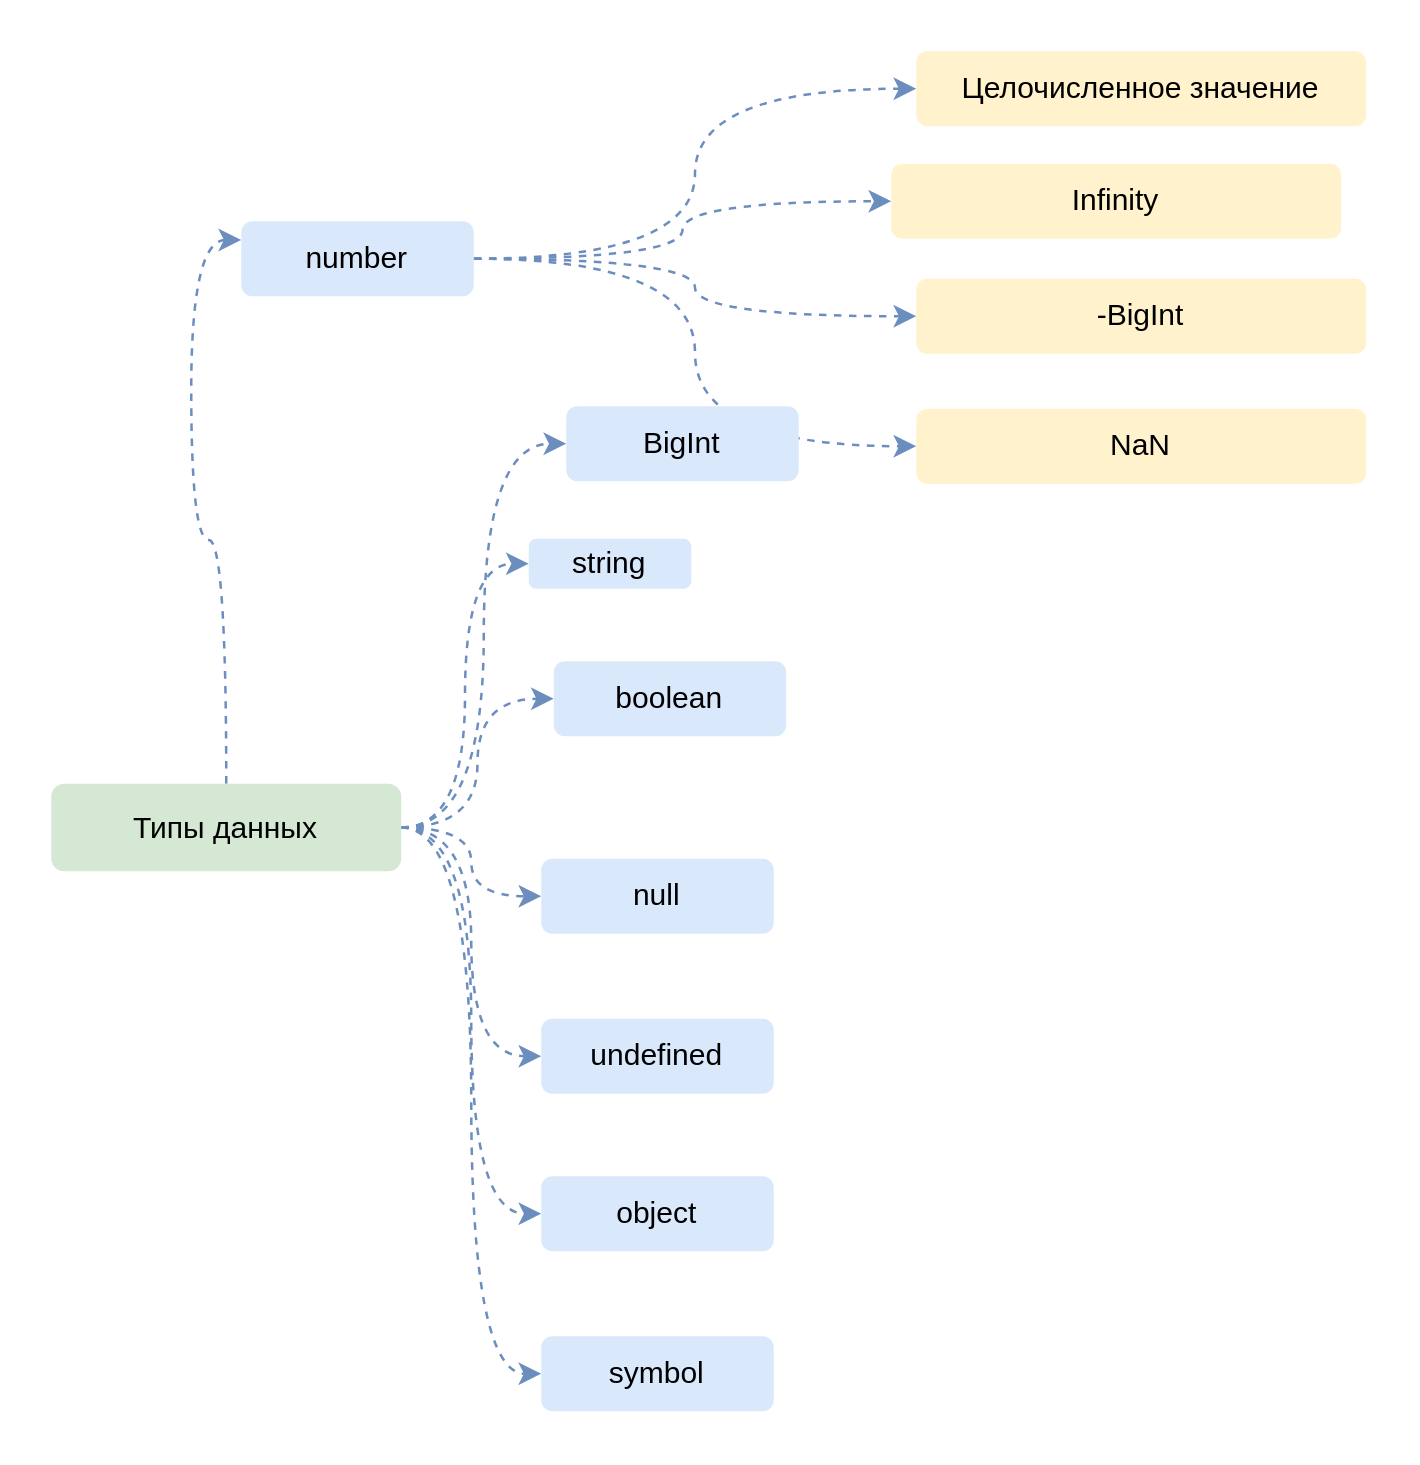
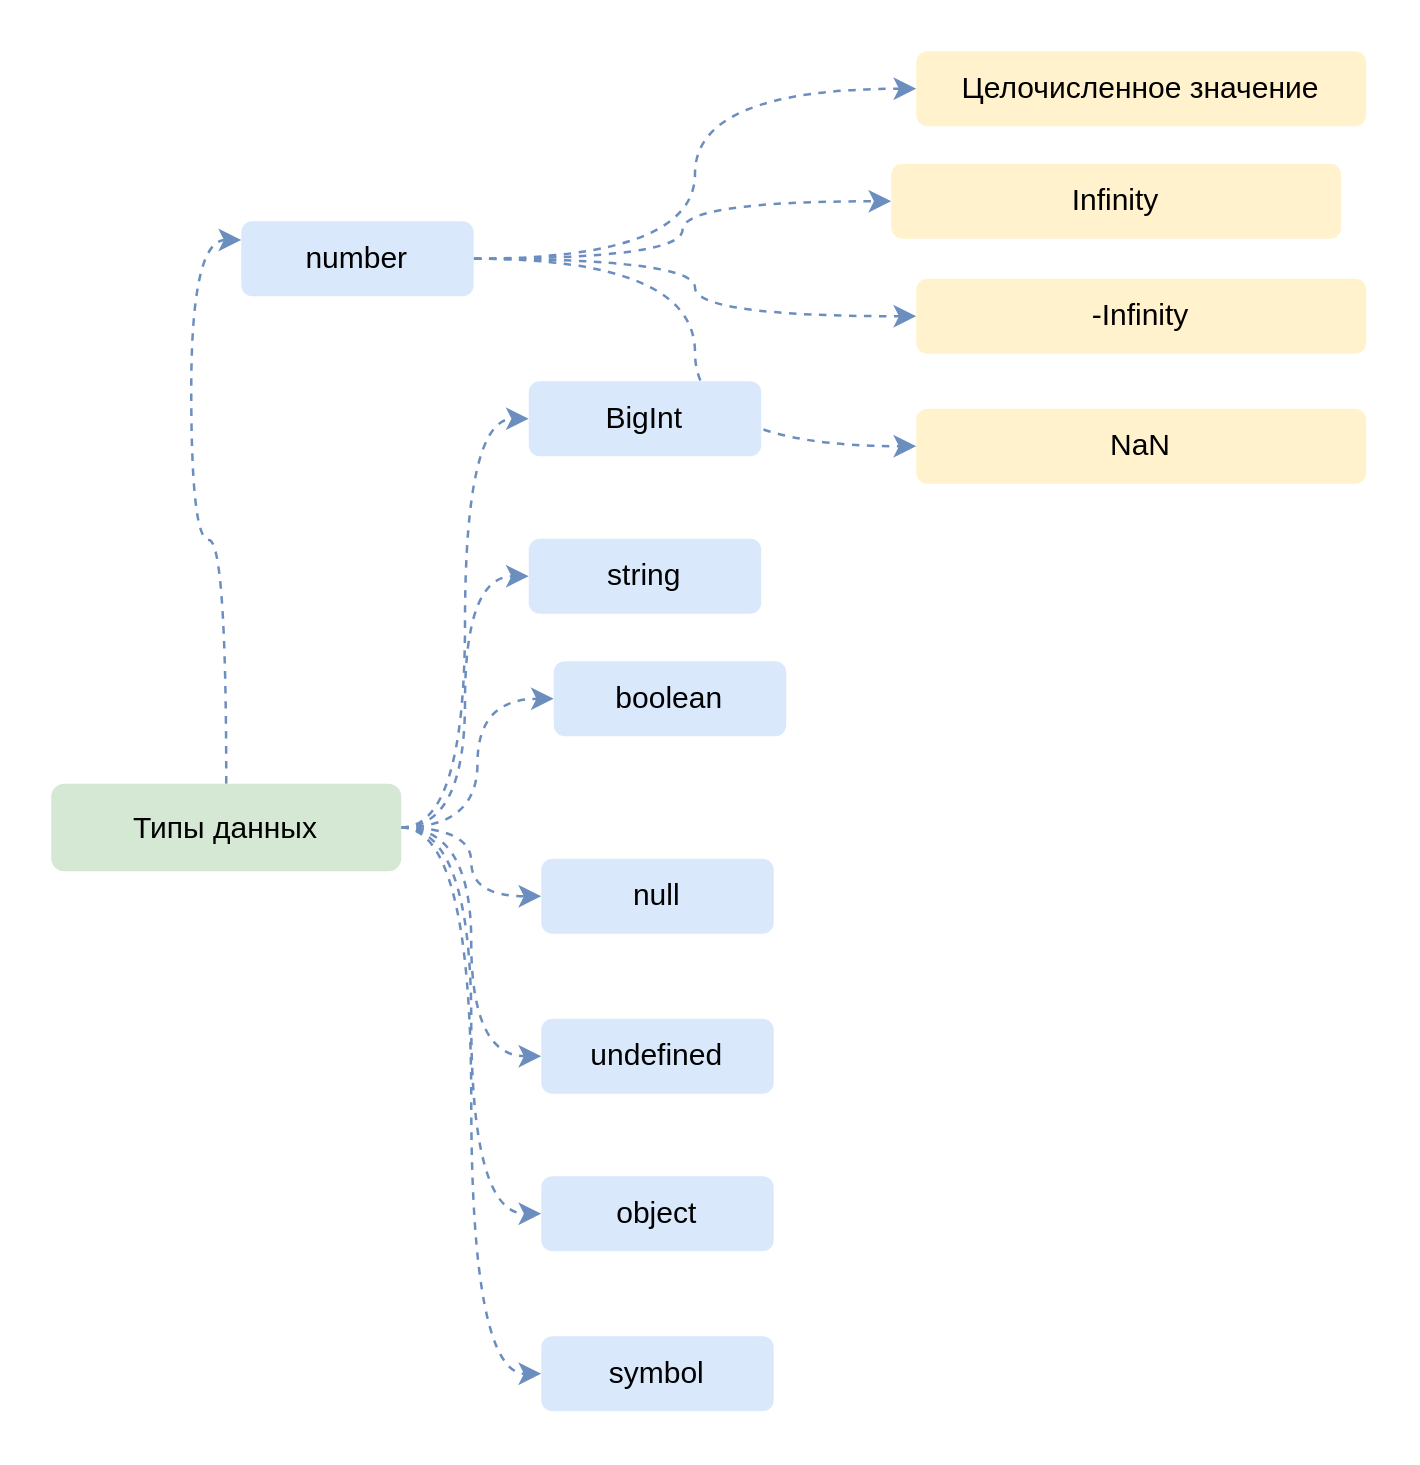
node "-BigInt": label "-BigInt" -> "-Infinity"
node "BigInt": moved (683, 444) -> (645, 419)
node "string": size 163x50 -> 233x75
